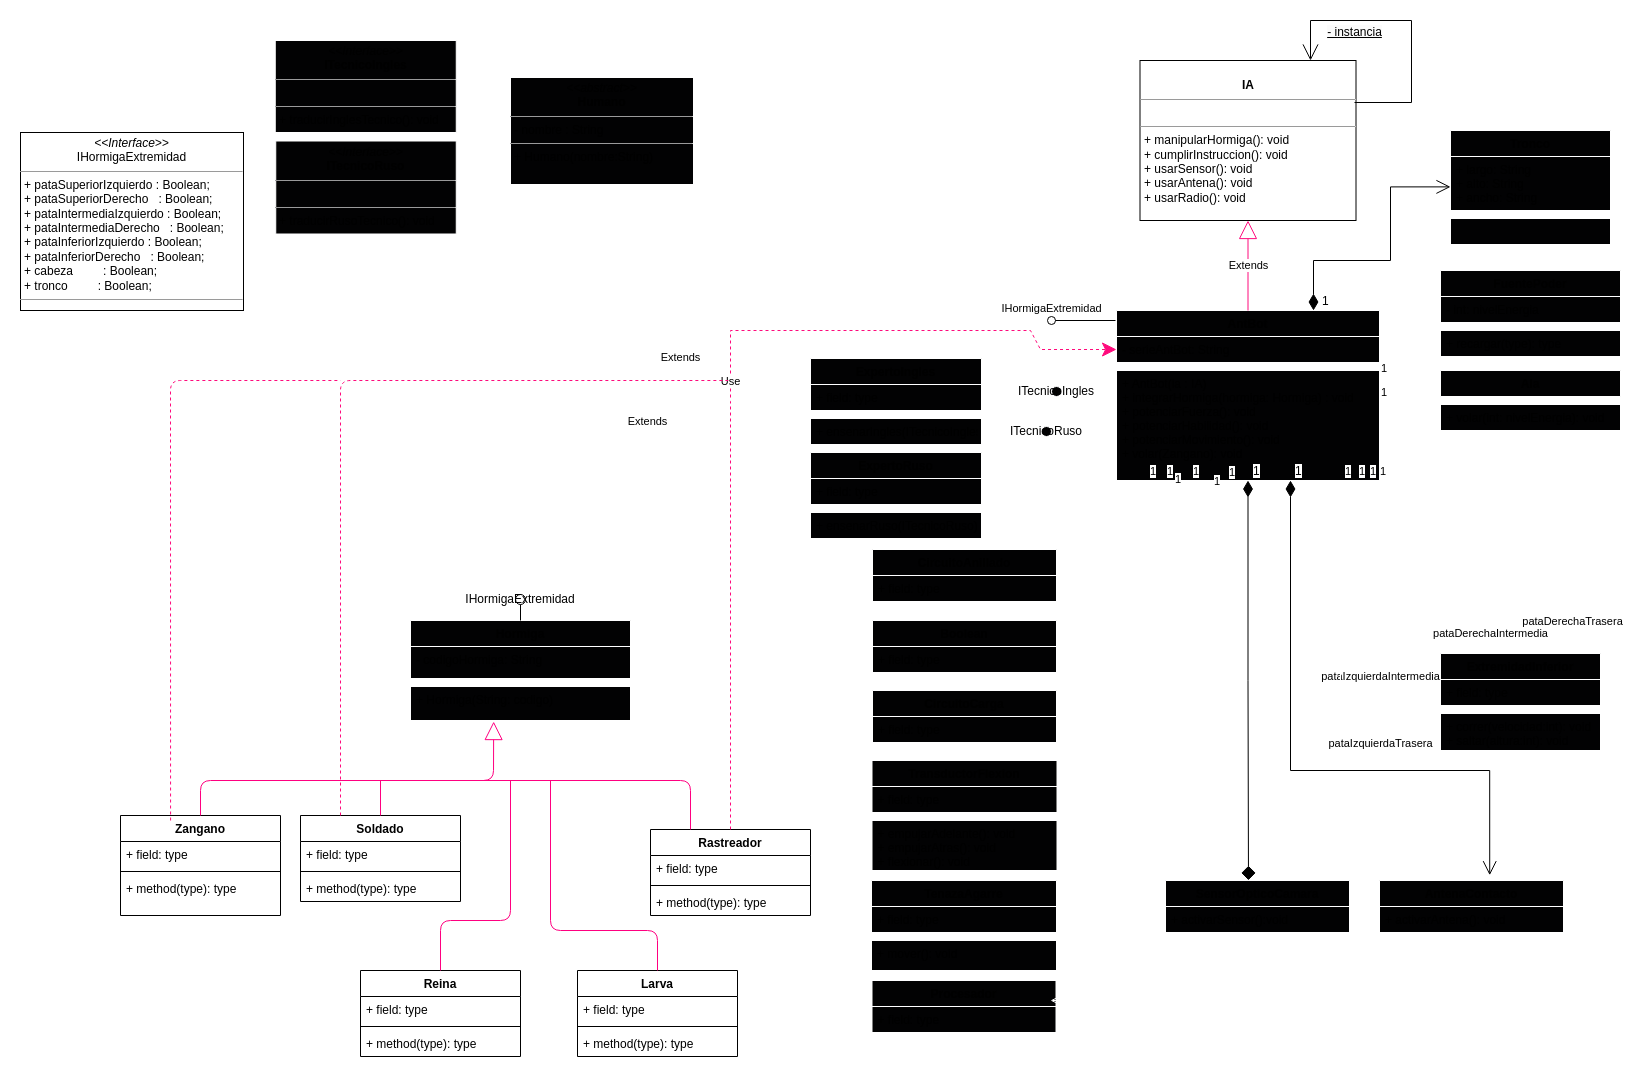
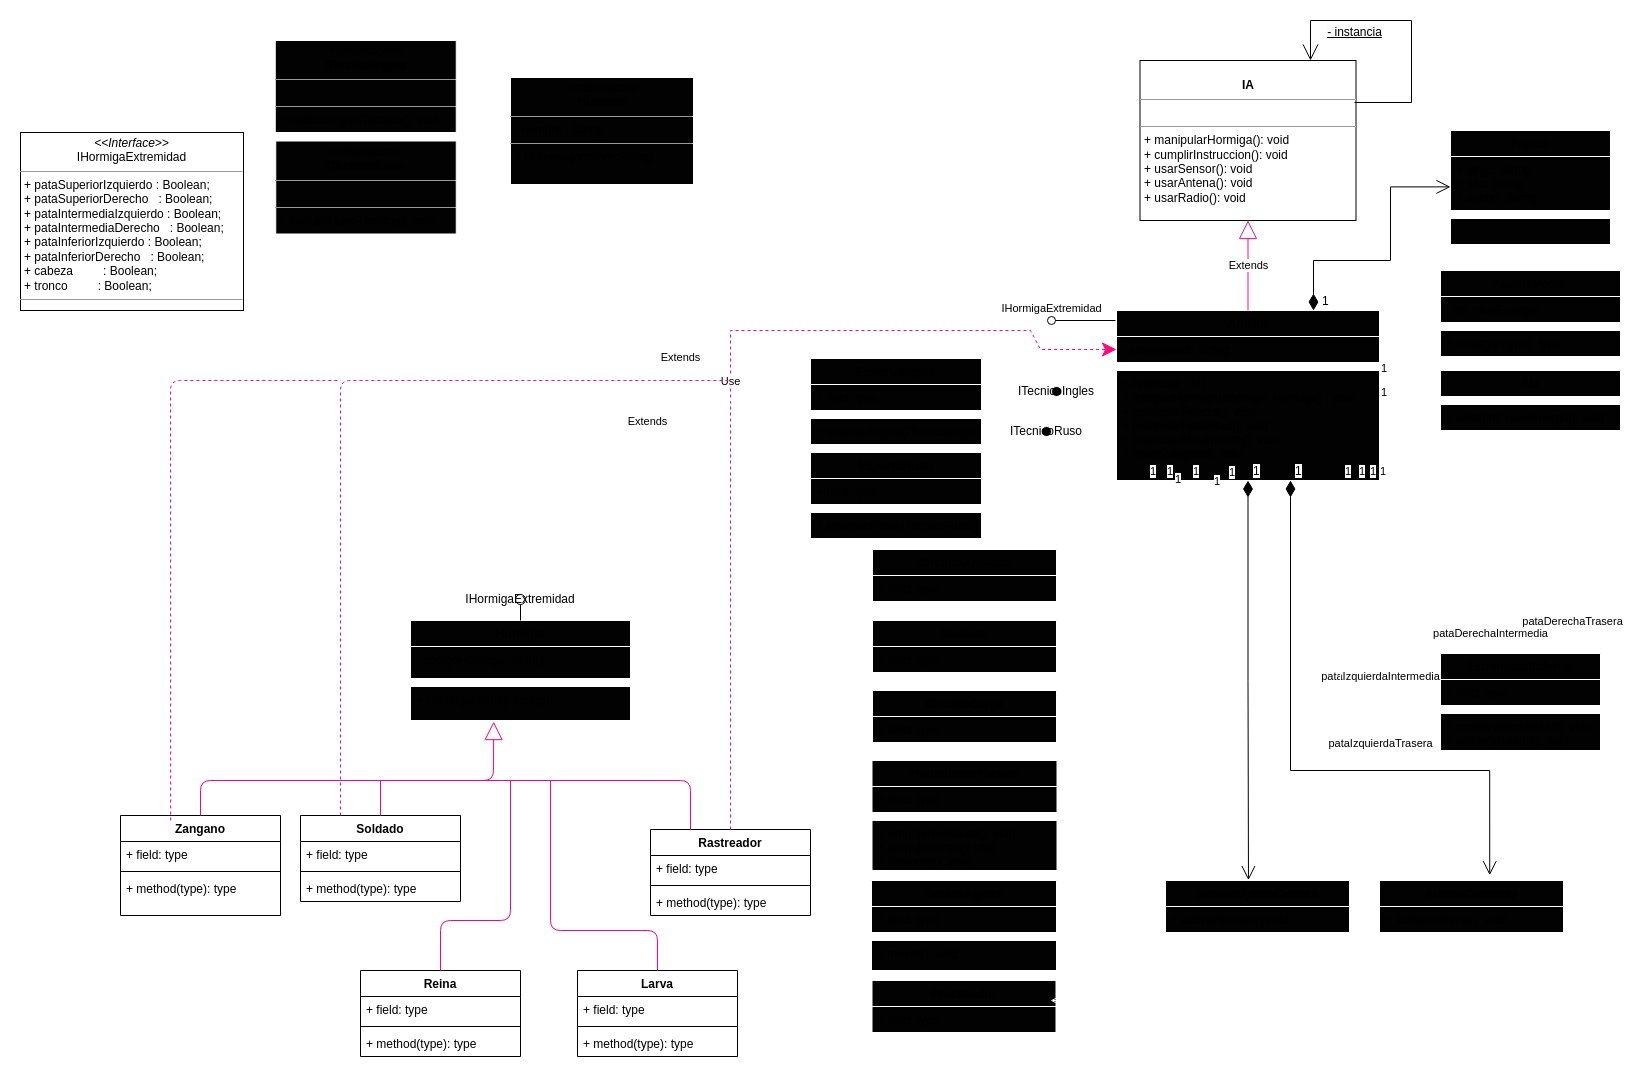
edge "AntBot" -- "SensorOpticoCamara": arrowhead diamond -> open
